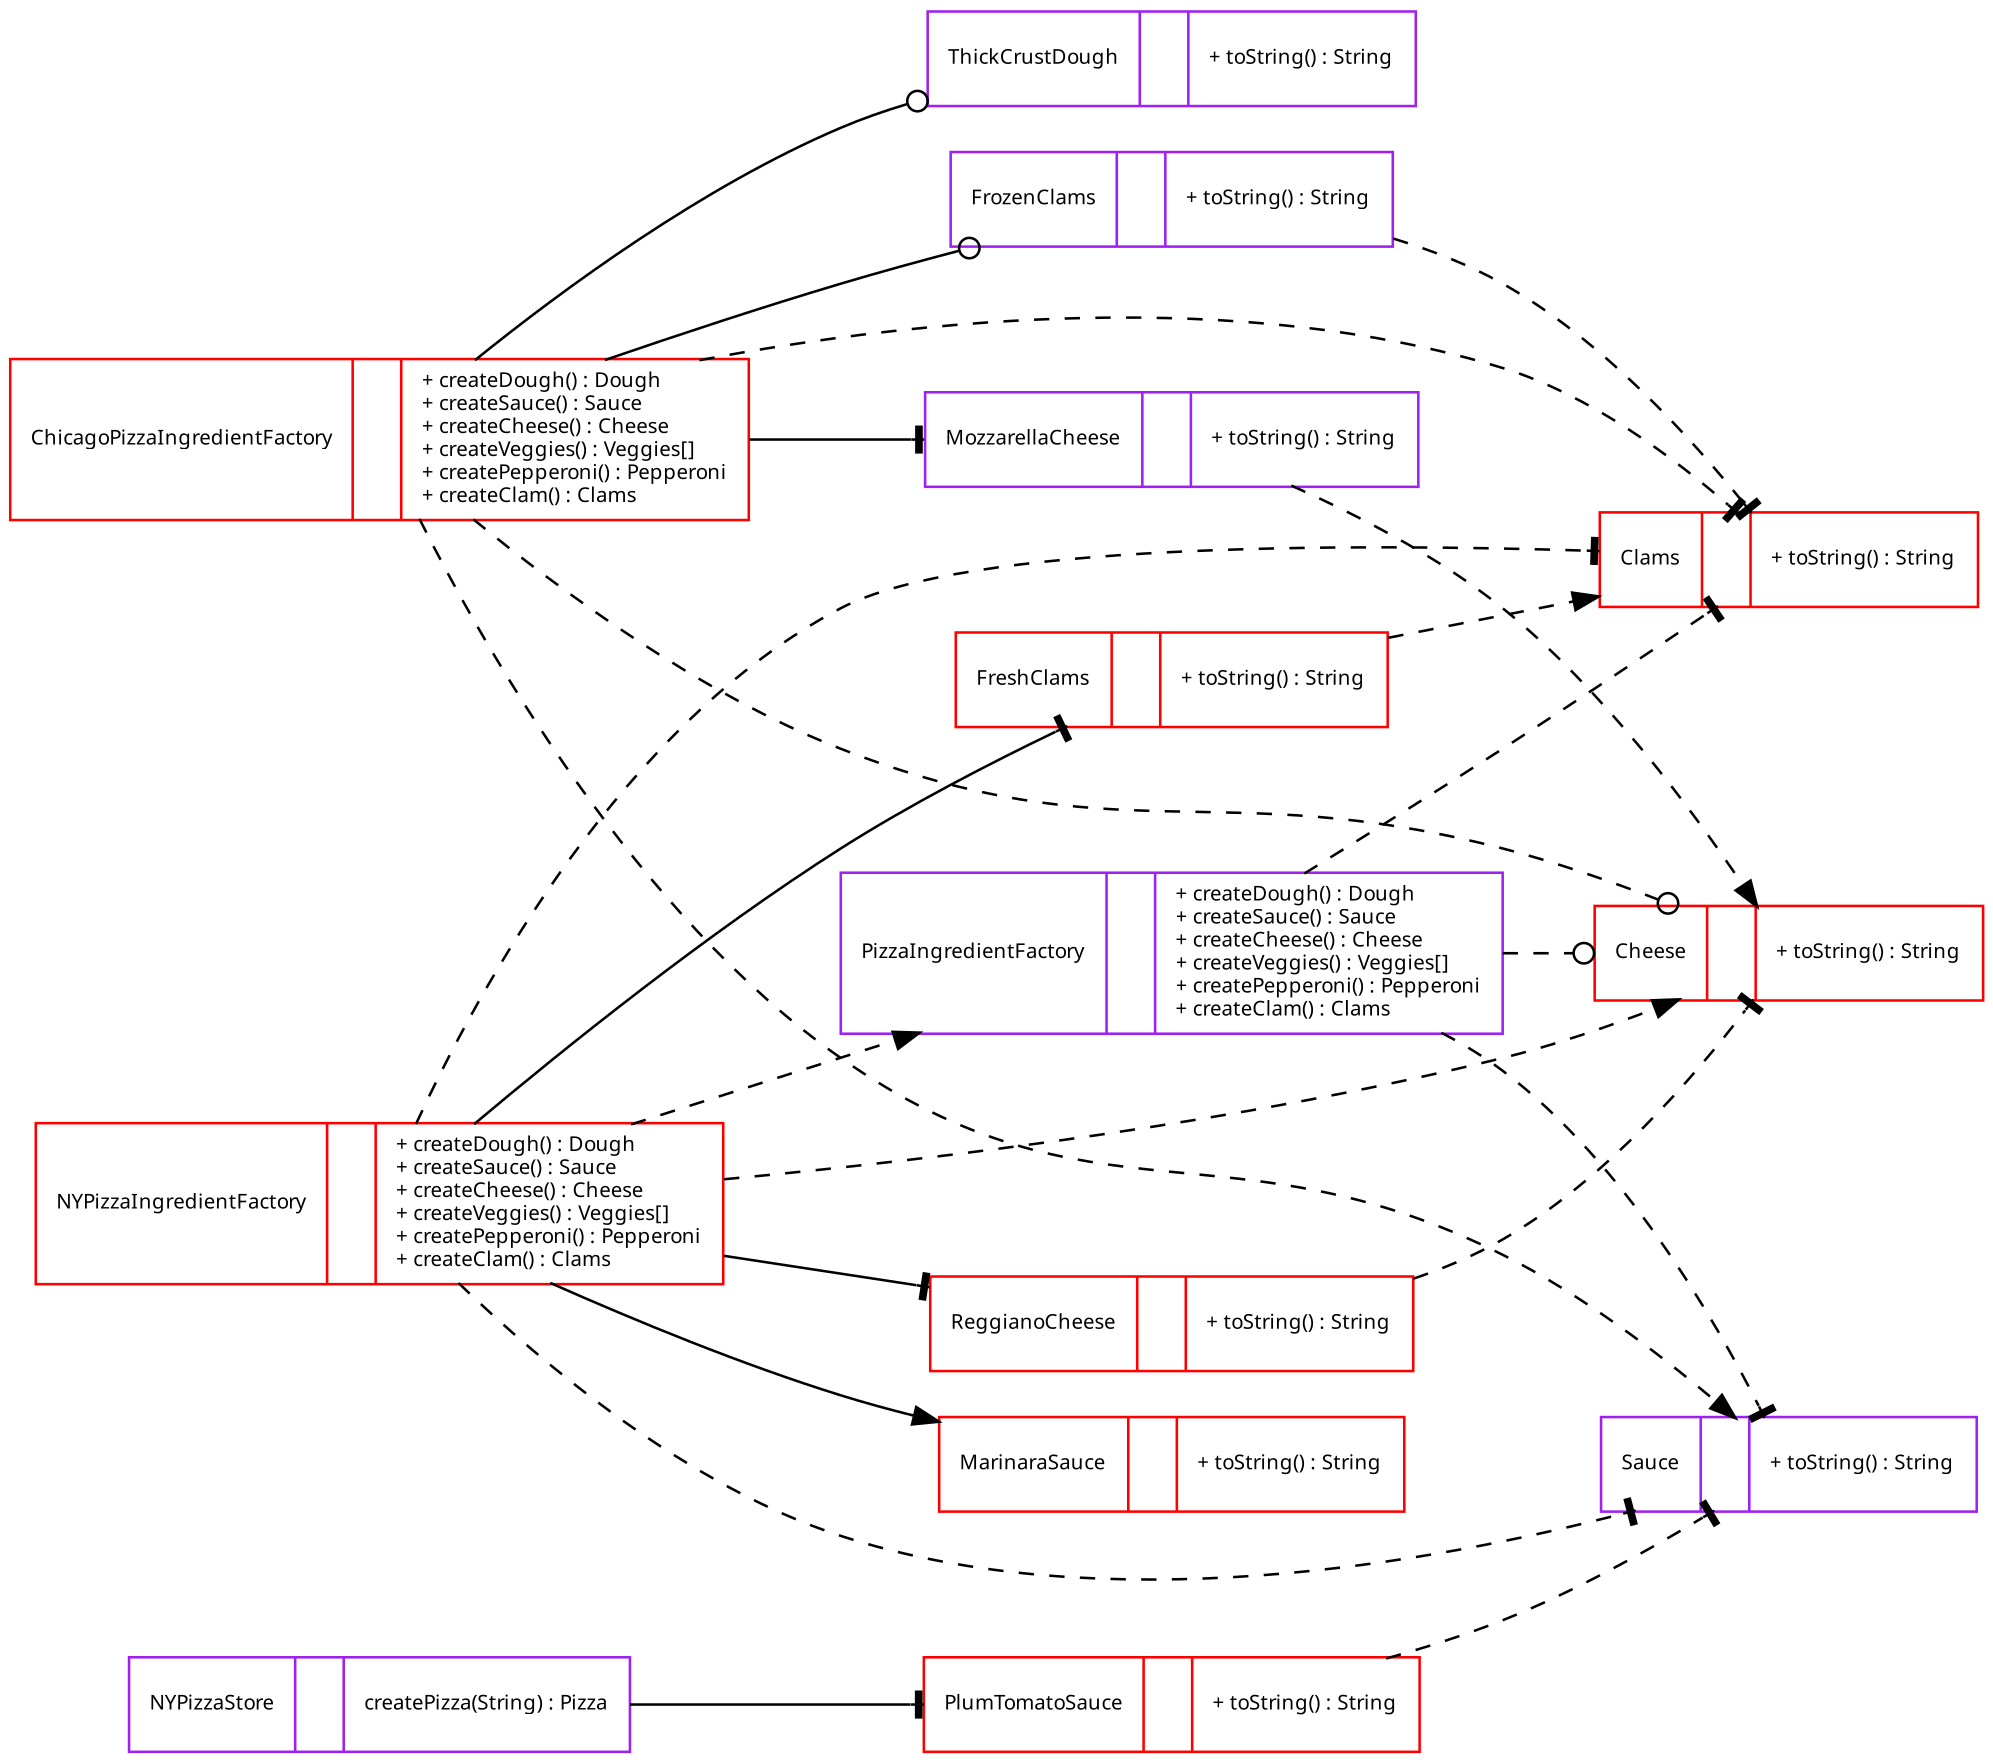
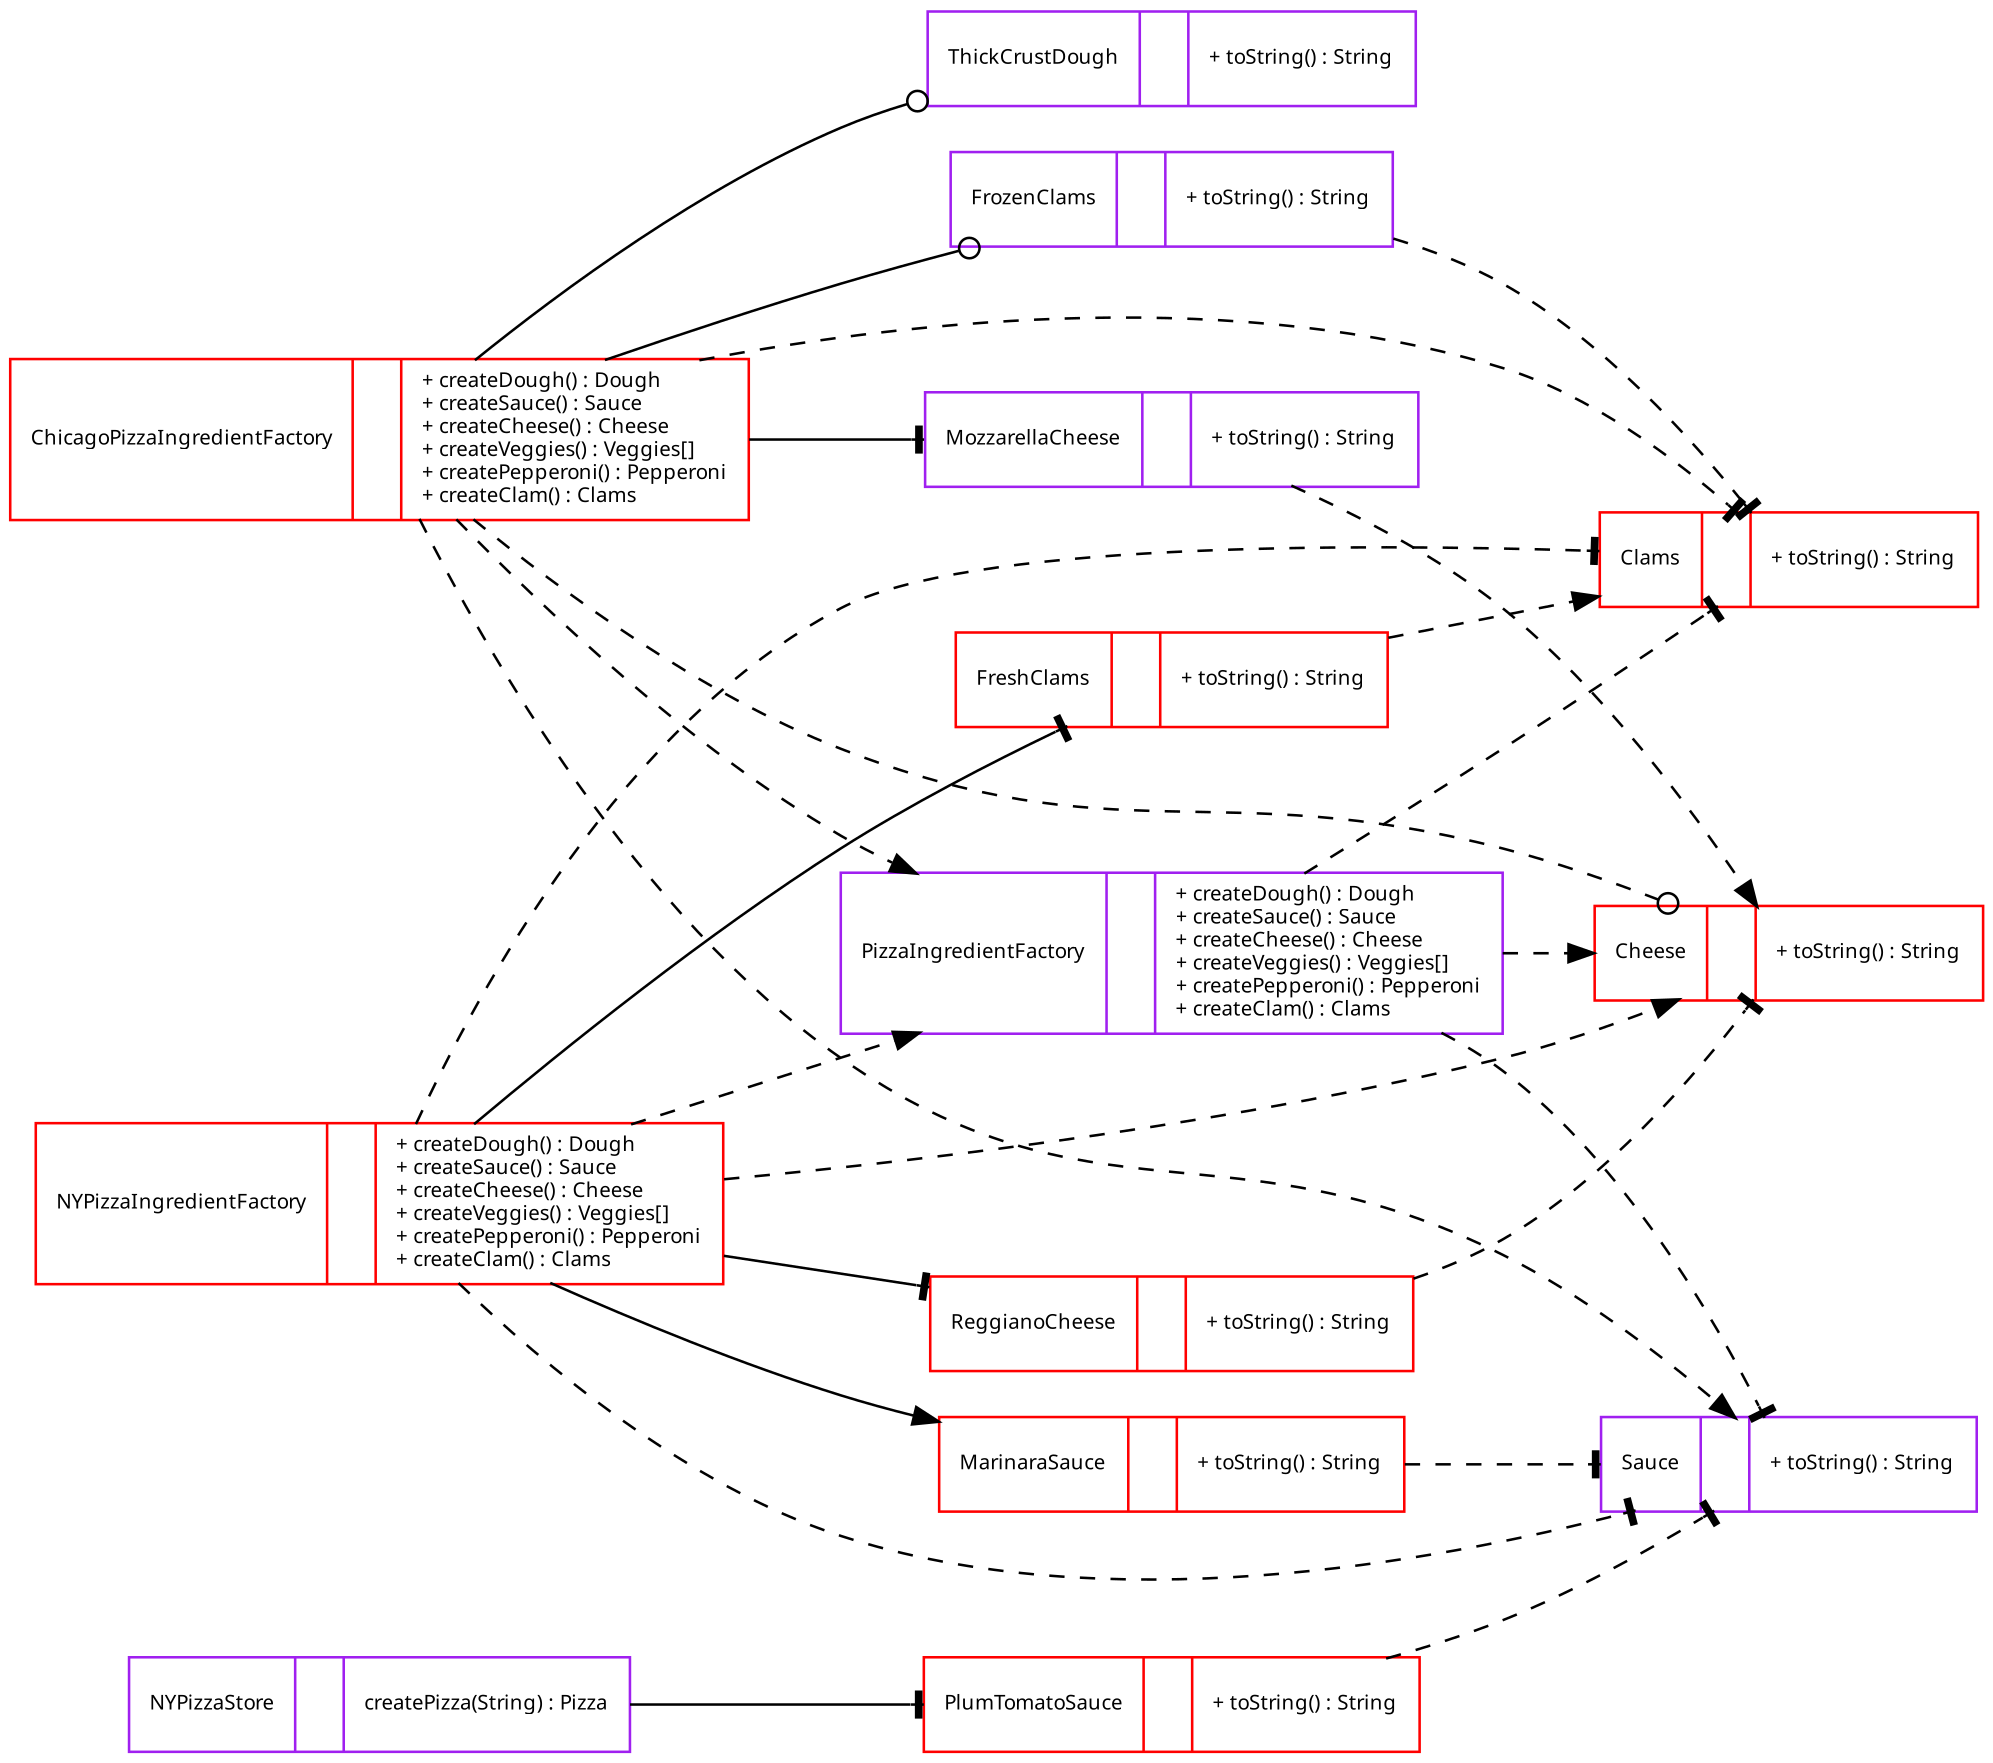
edge "ChicagoPizzaIngredientFactory" -> "PizzaIngredientFactory": added
edge "PizzaIngredientFactory" -> "Cheese": arrowhead odot -> normal
edge "MarinaraSauce" -> "Sauce": added
